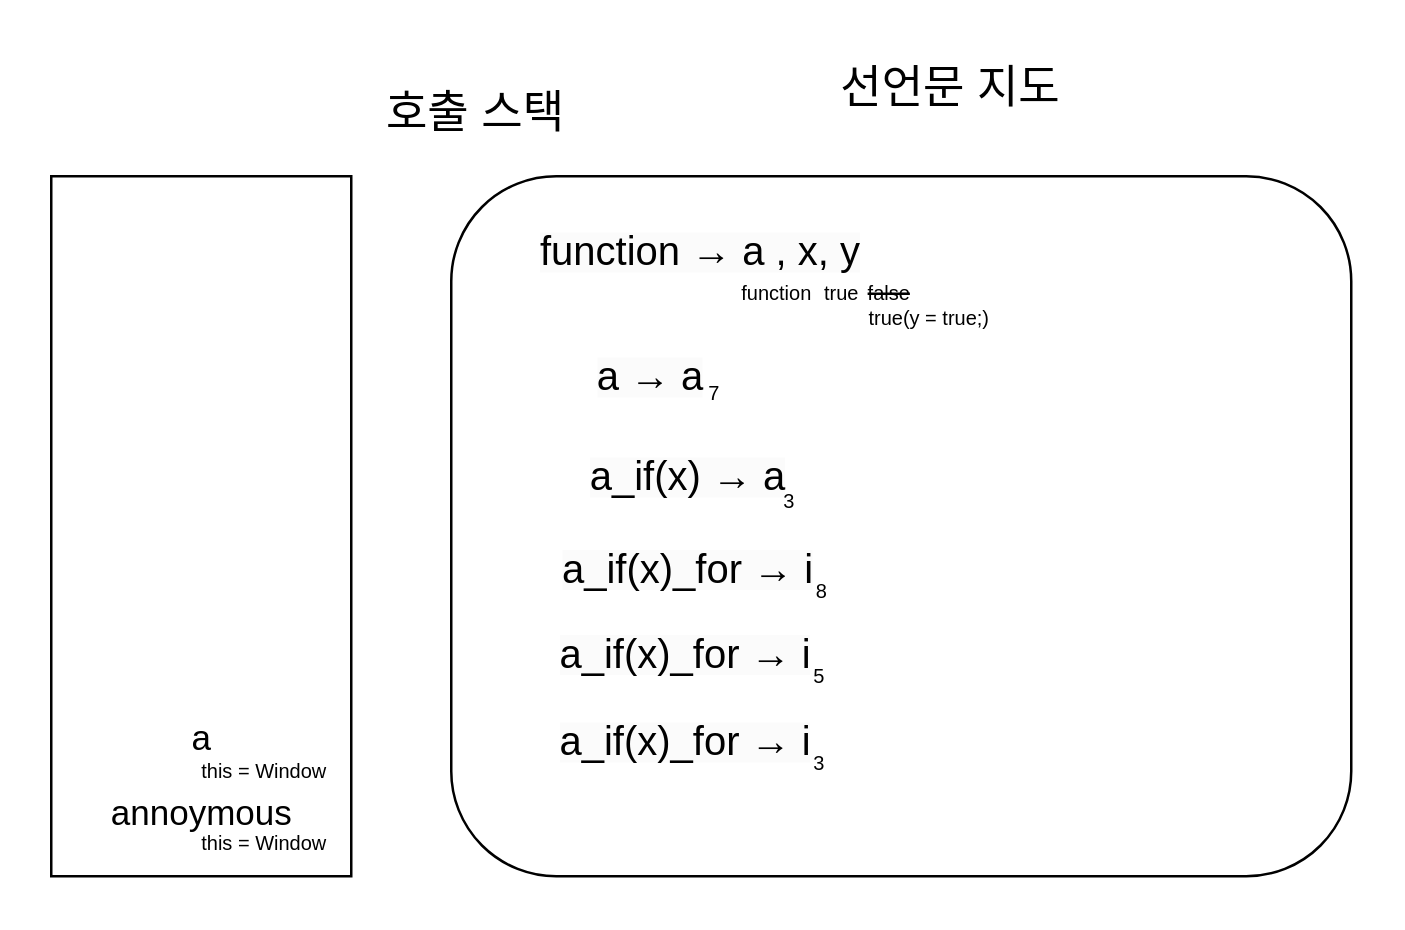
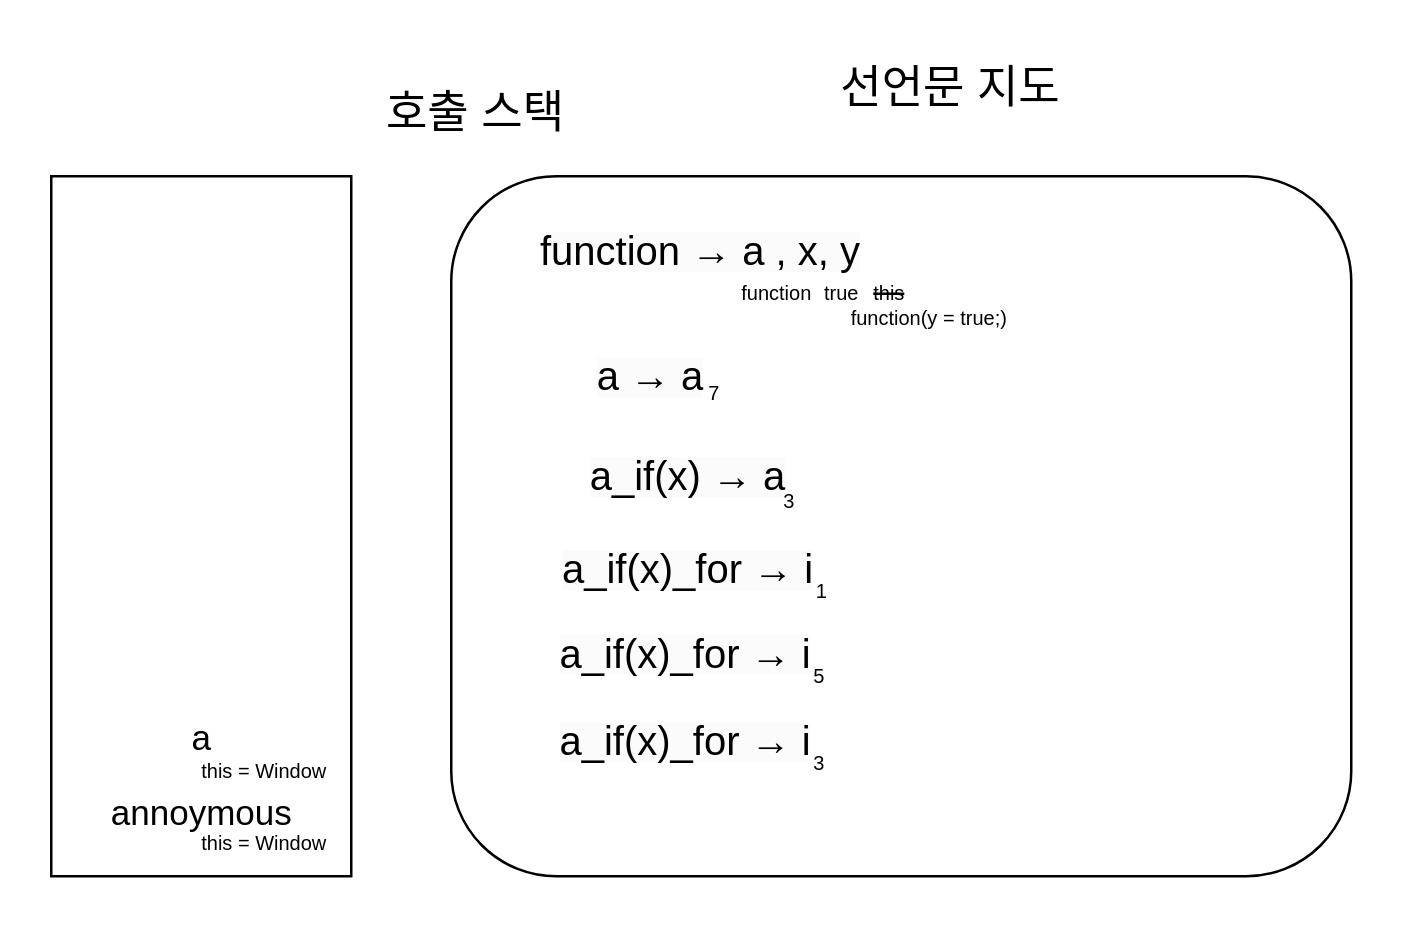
node "false": label "false" -> "this"
node "true(y = true;)": label "true(y = true;)" -> "function(y = true;)"
node "8": label "8" -> "1"
